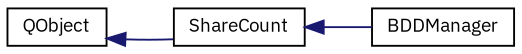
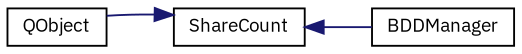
edge "ShareCount" -> "QObject": reversed
